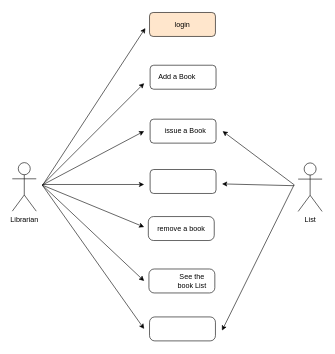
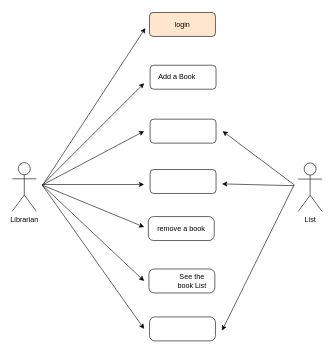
node "issue a Book": removed
